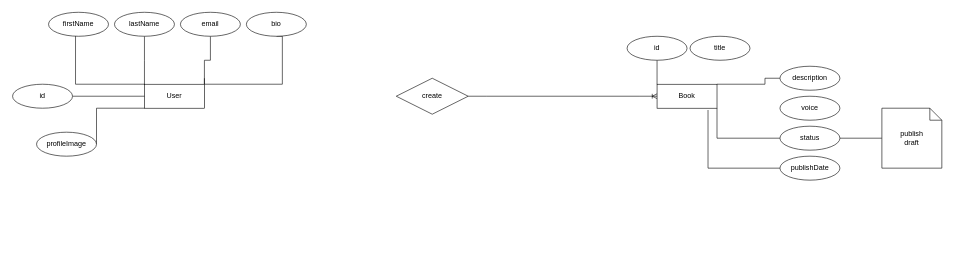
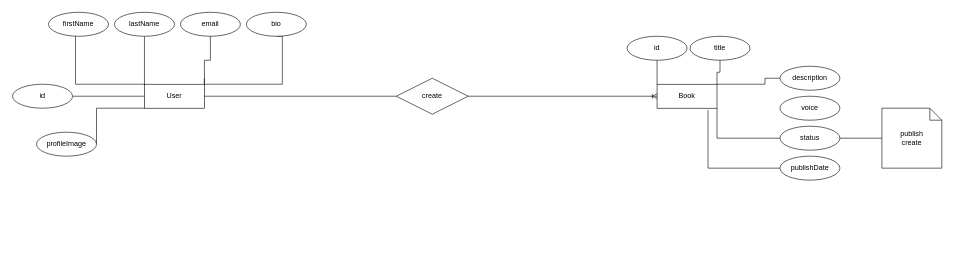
edge "title" -- "Book": added
edge "User" -- "create": added
node "publish draft": label "publish draft" -> "publish create"
